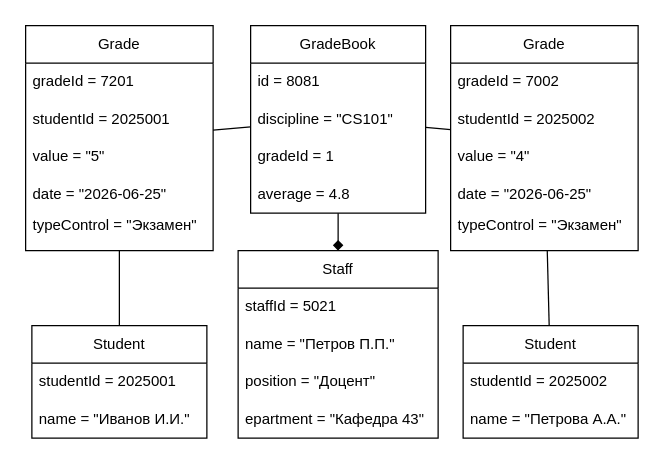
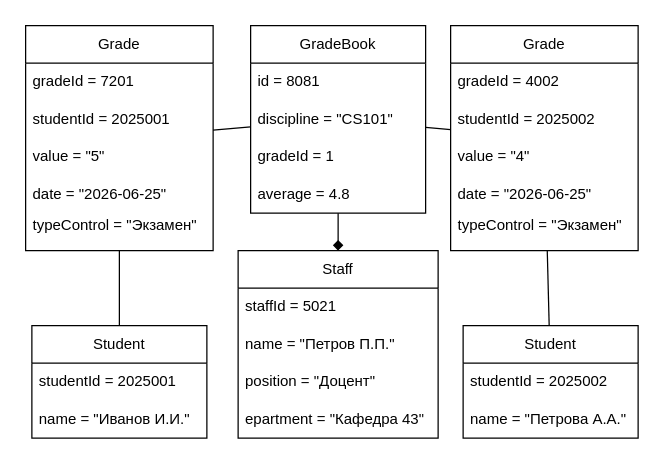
node "gradeId = 7002": label "gradeId = 7002" -> "gradeId = 4002"
